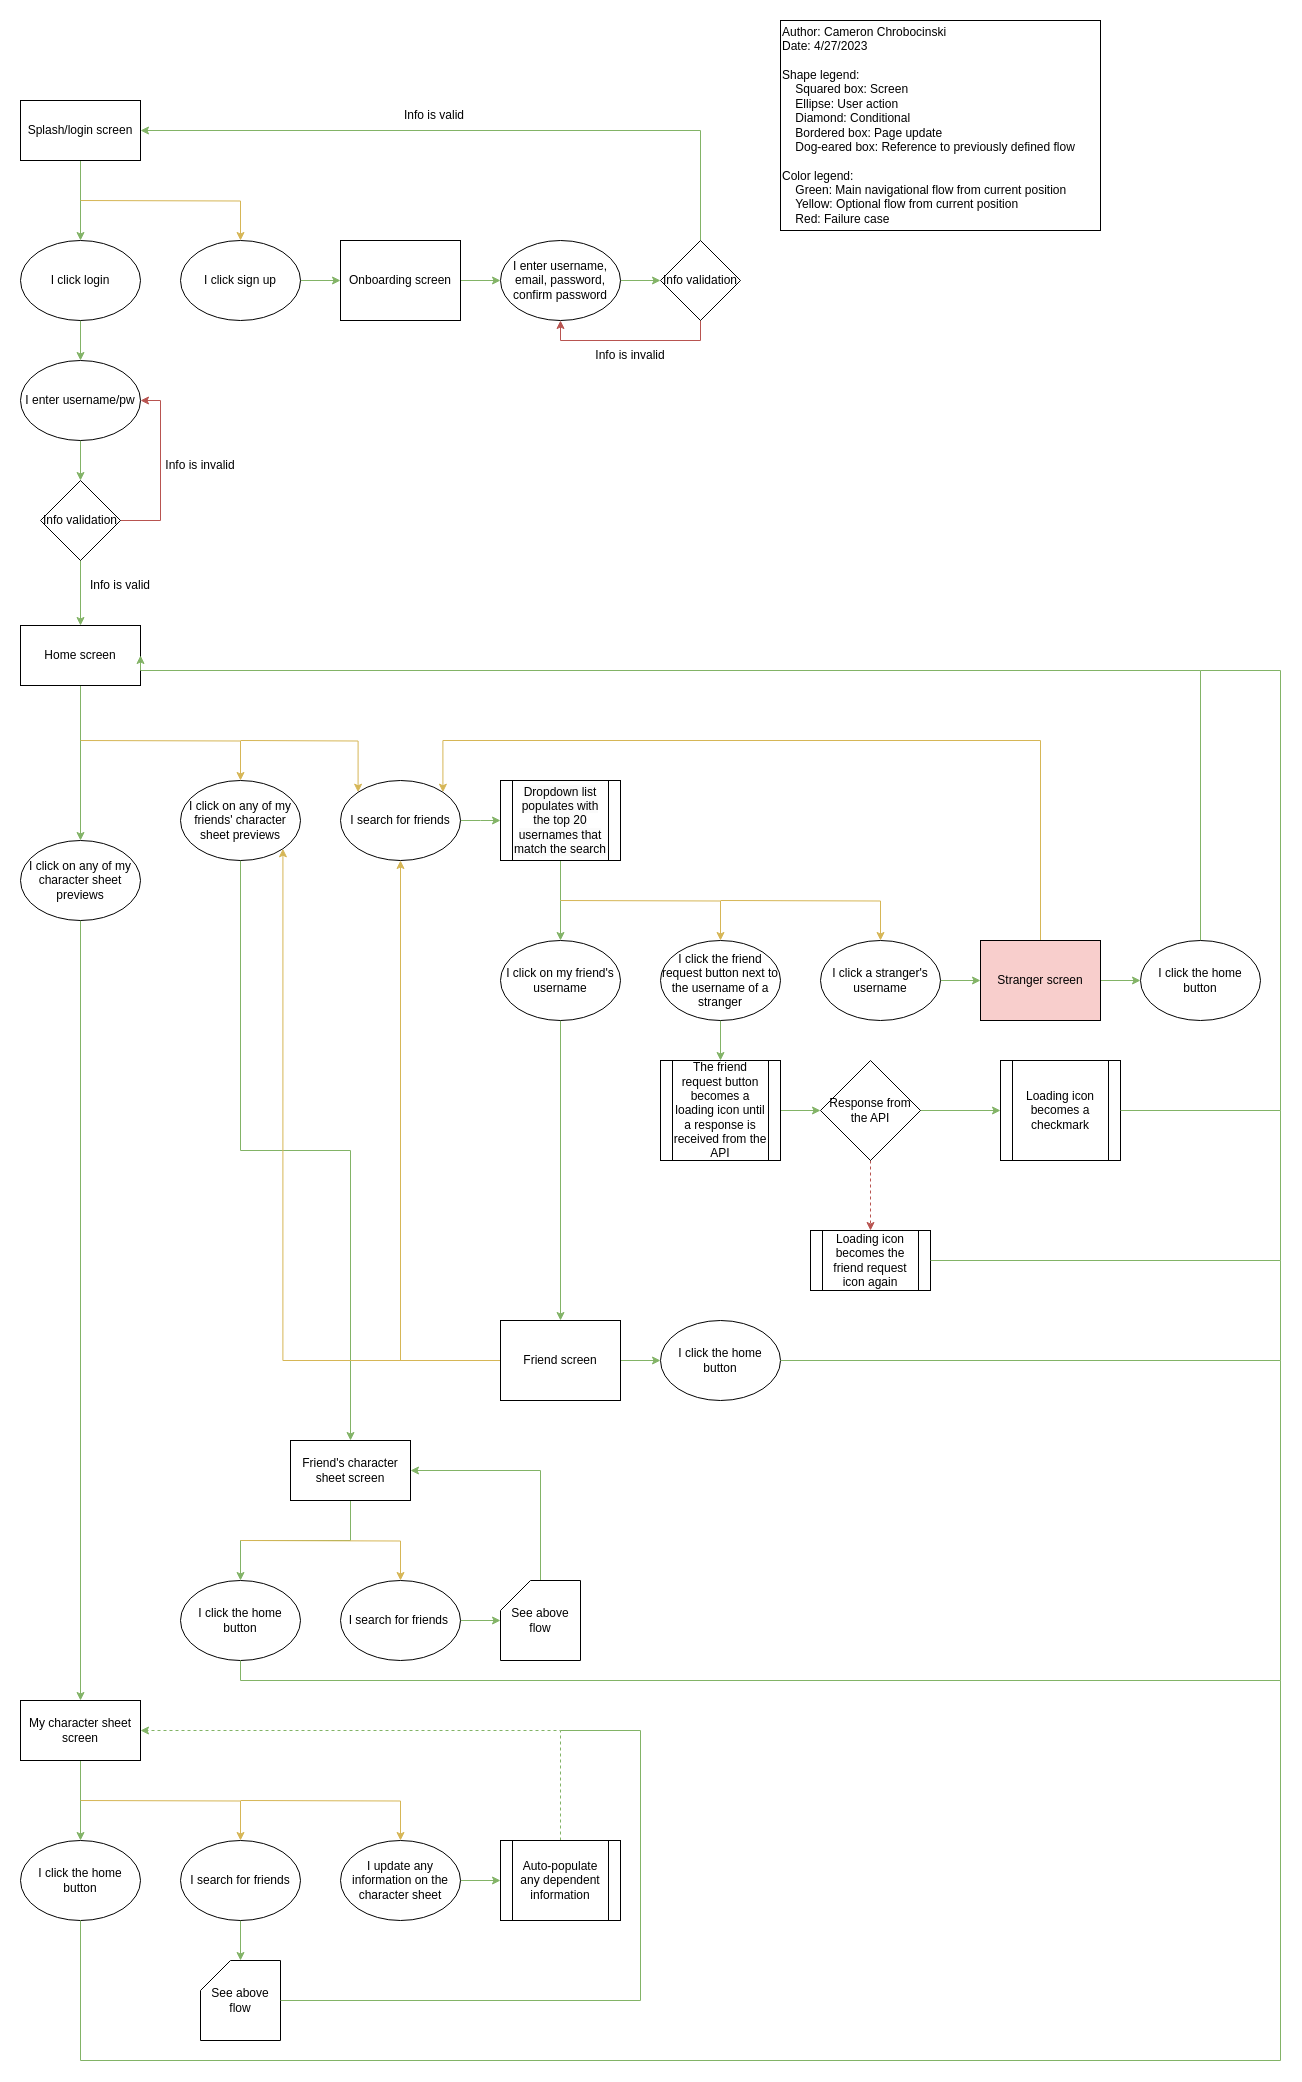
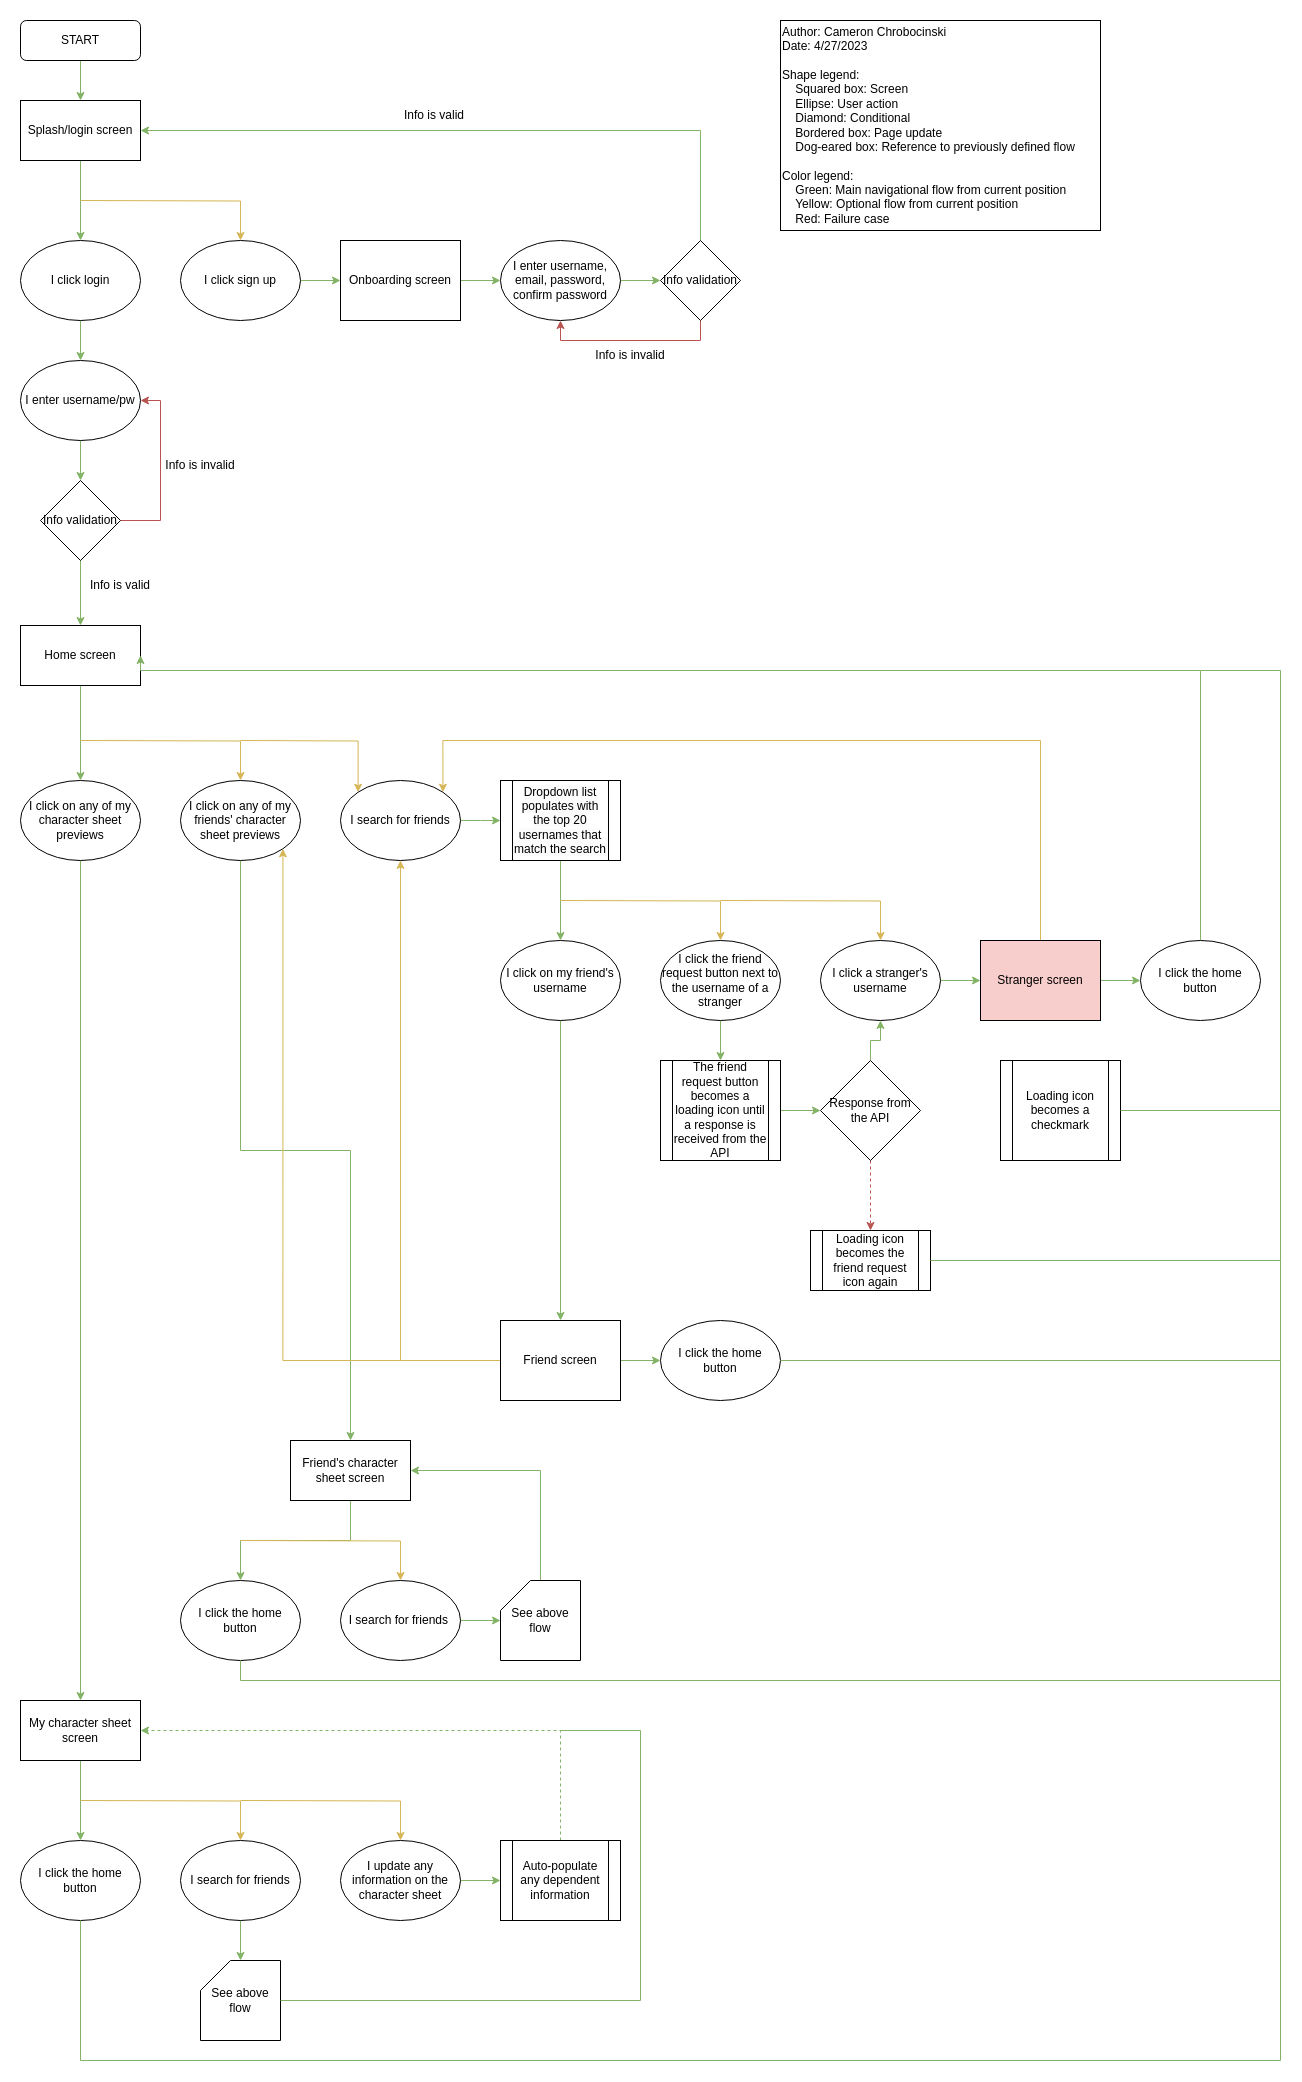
node "START": added
edge "START" -> "Splash/login screen": added
node "I click on any of my character sheet previews": moved (81, 881) -> (81, 821)
edge "Response from the API" -> "Loading icon becomes a checkmark": now "Response from the API" -> "I click a stranger's username"
